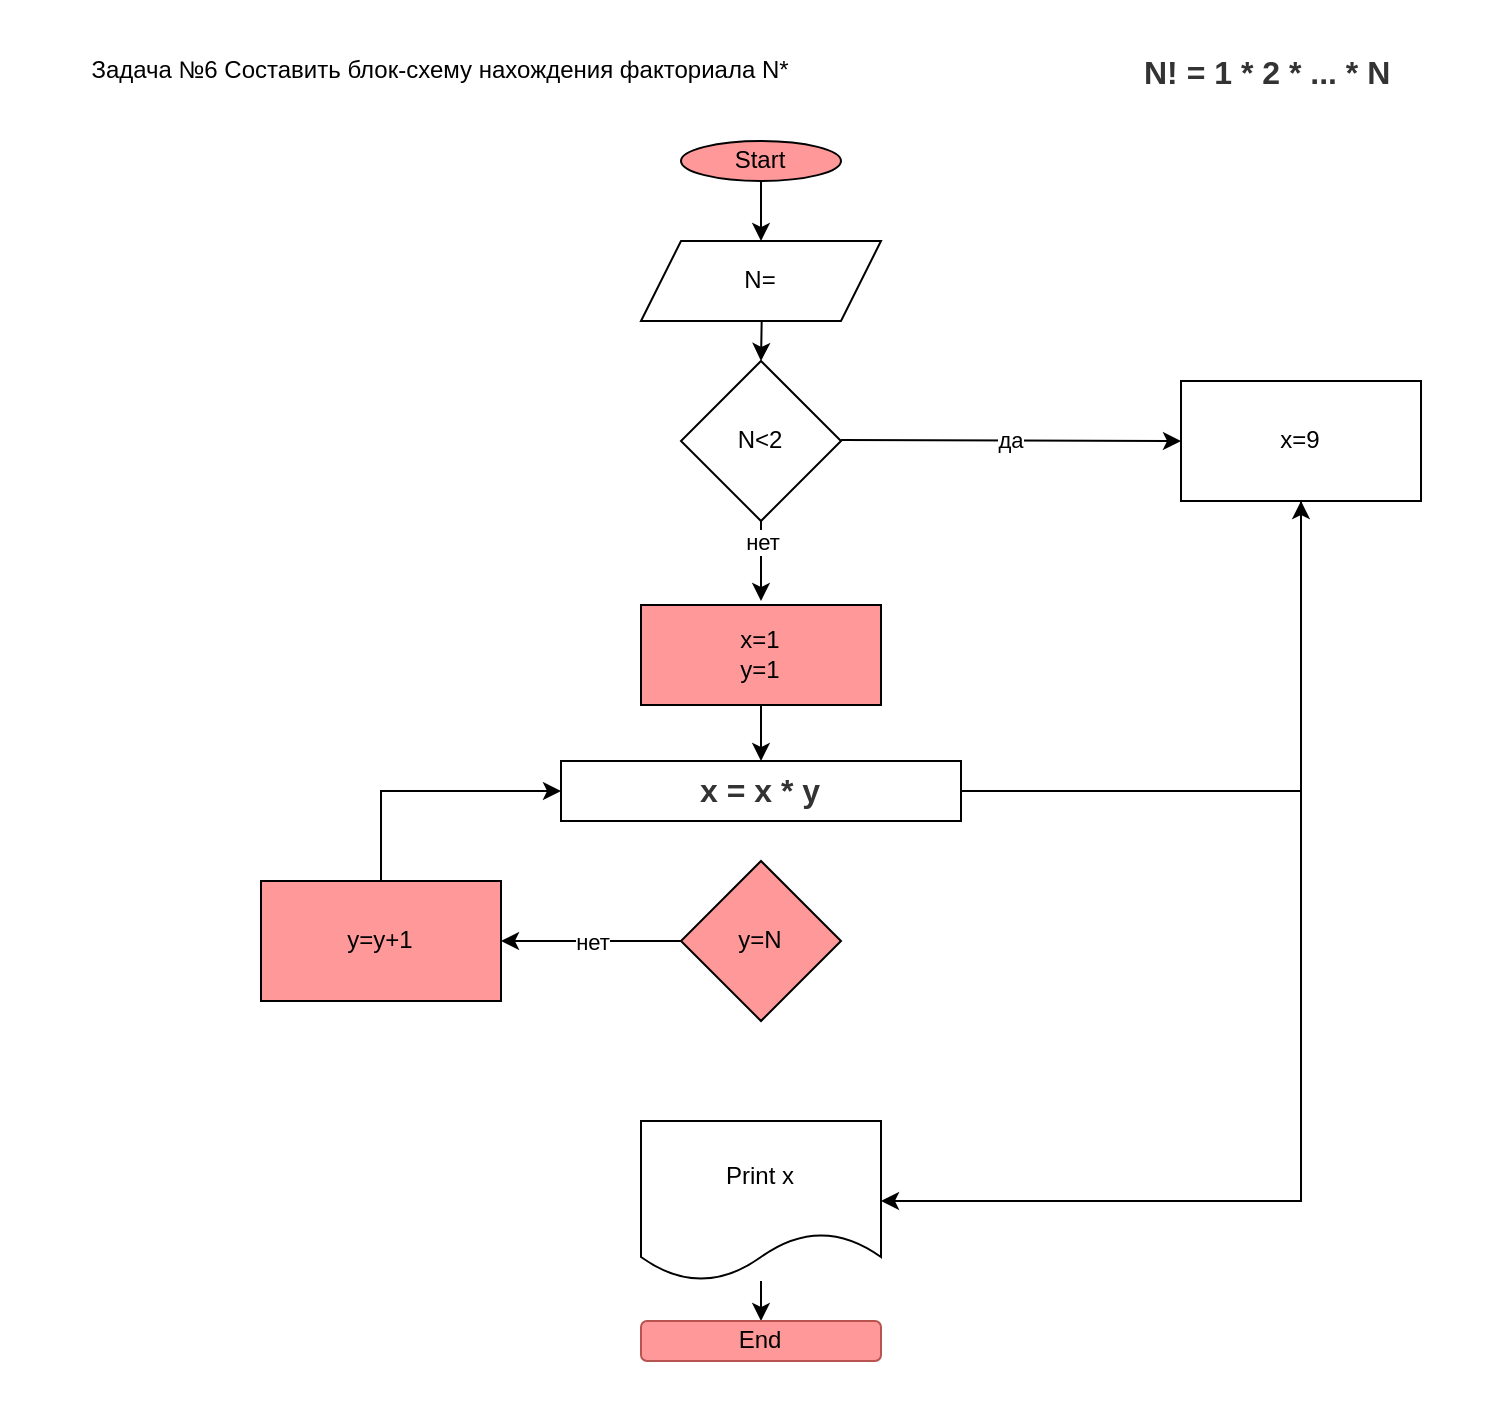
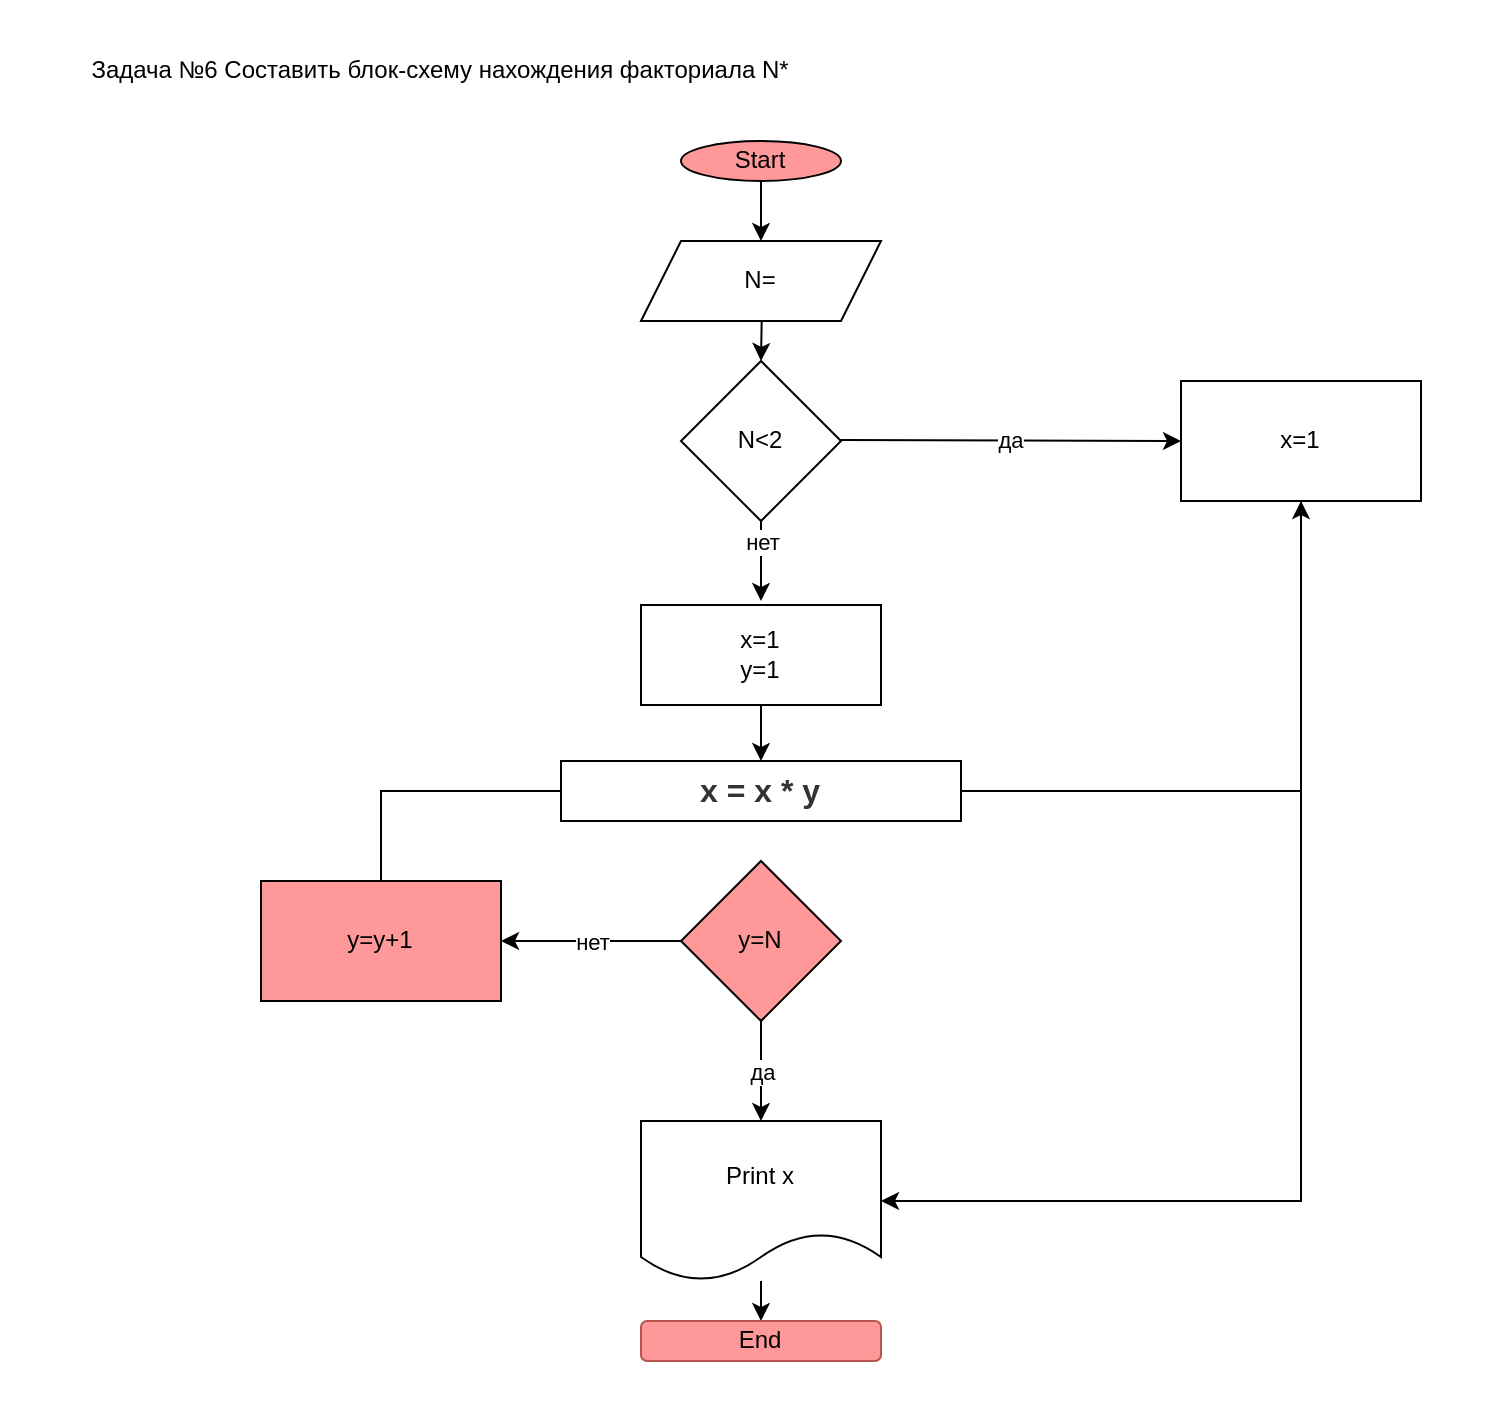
node "N! = 1 * 2 * ... * N": removed
node "x=9": label "x=9" -> "x=1"
node "x=1 y=1": fillcolor #ff9999 -> #ffffff
edge "y=y+1" -> "x = x * y": arrowhead classic -> none
edge "y=N" -> "Print x": added, label "да"
